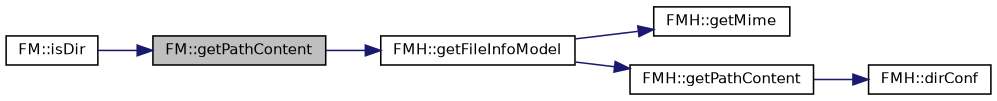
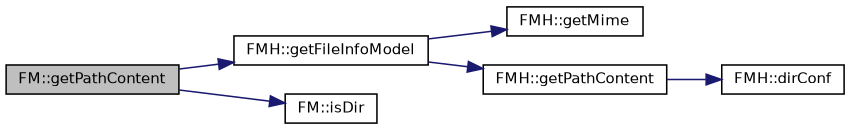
edge "FM::isDir" -> "FM::getPathContent": reversed
